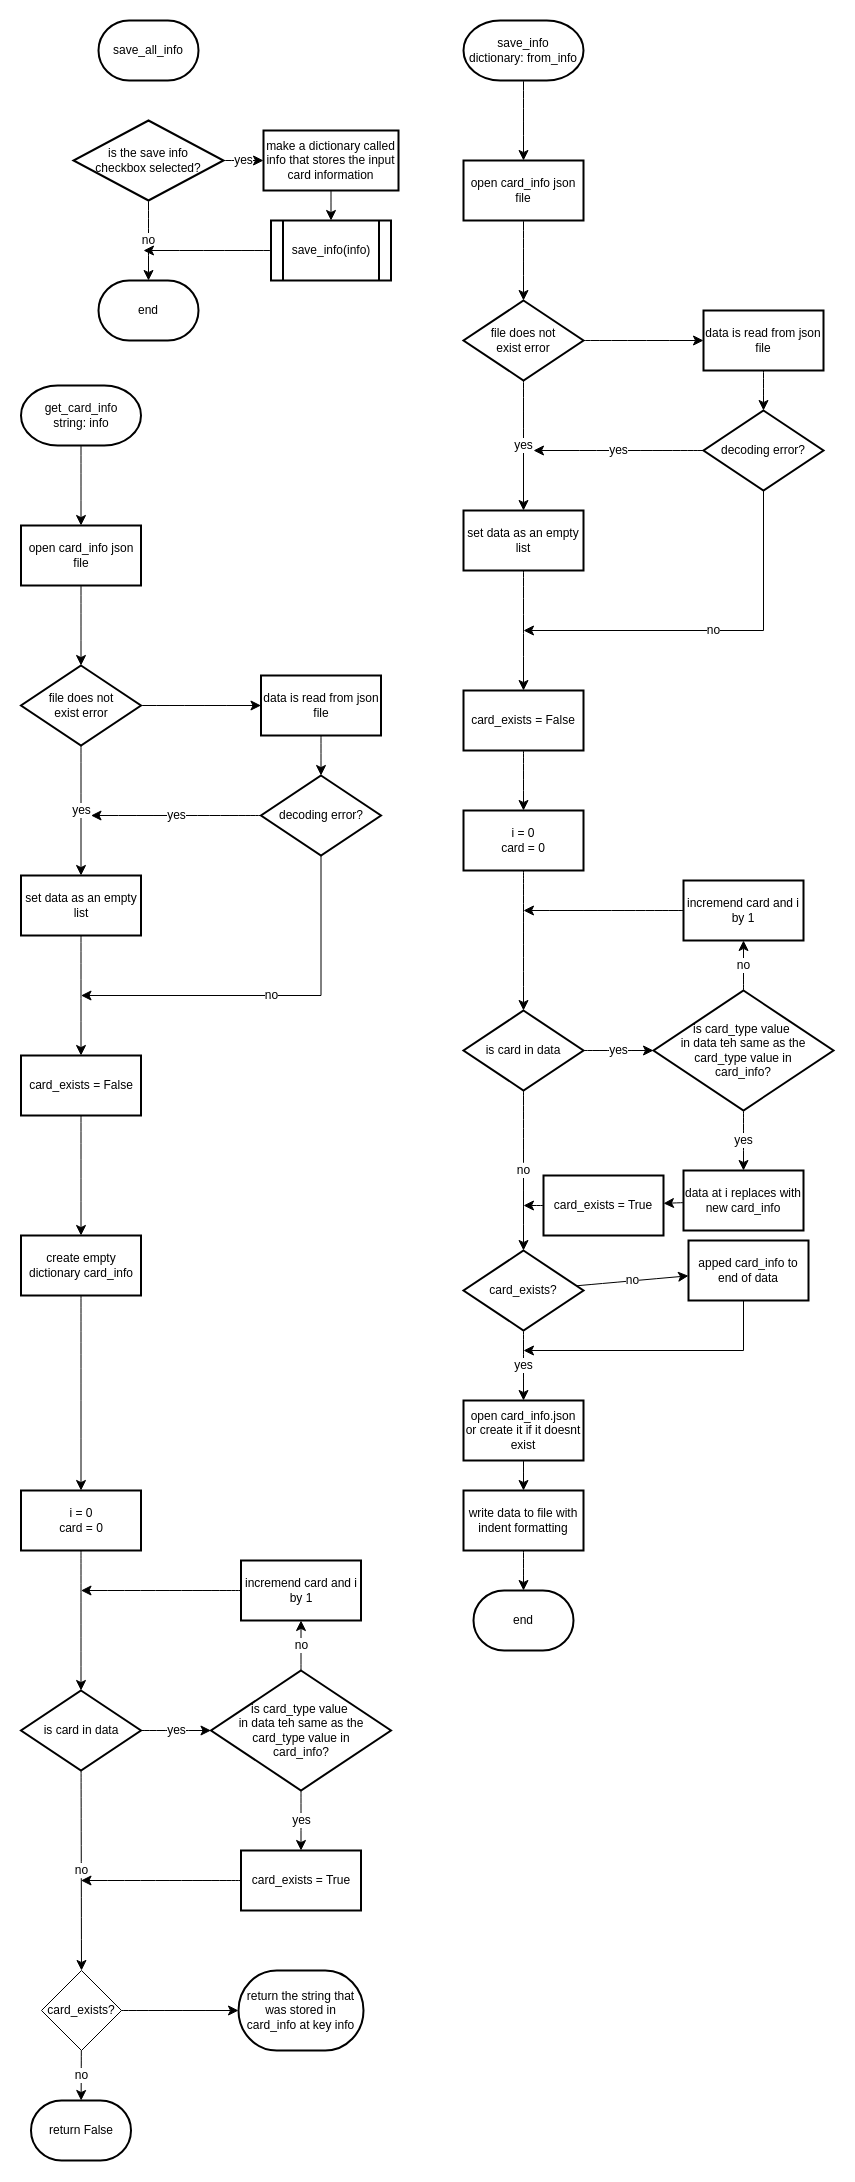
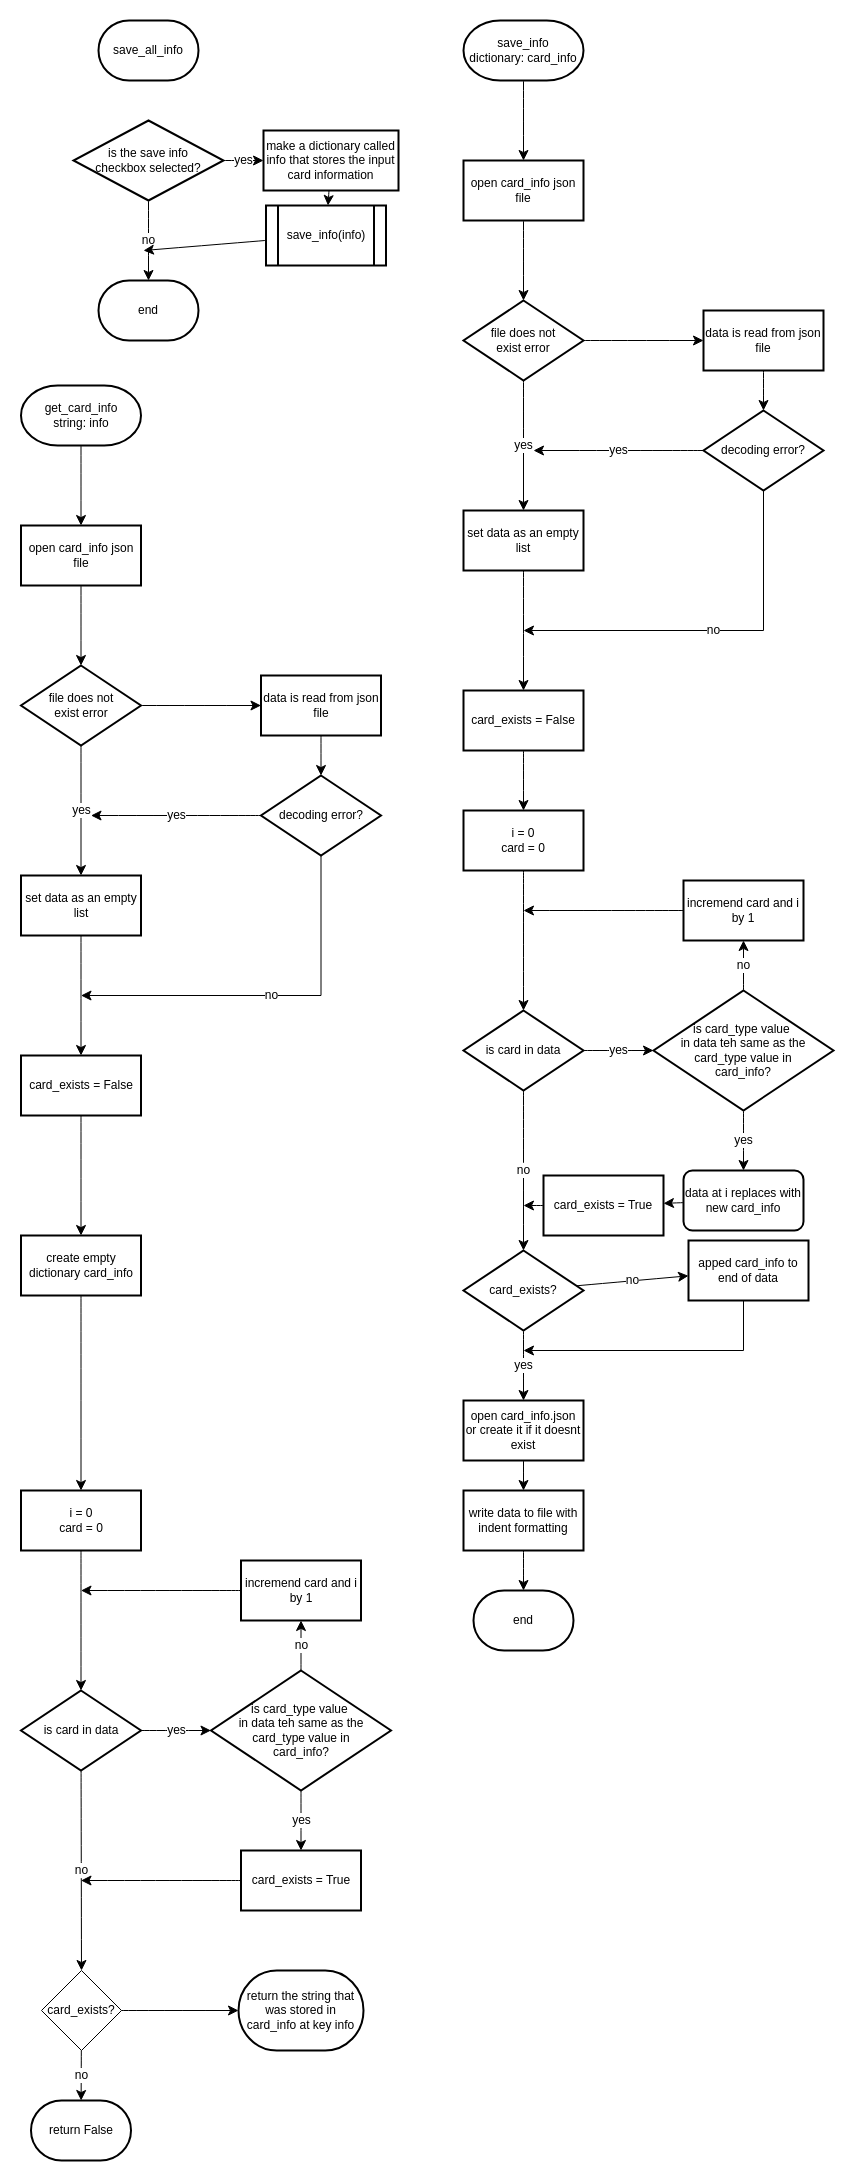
node "save_info dictionary: from_info": label "save_info dictionary: from_info" -> "save_info dictionary: card_info"
node "save_info(info)": moved (331, 251) -> (326, 236)
node "data at i replaces with new card_info": shape rectangle -> rounded rectangle
